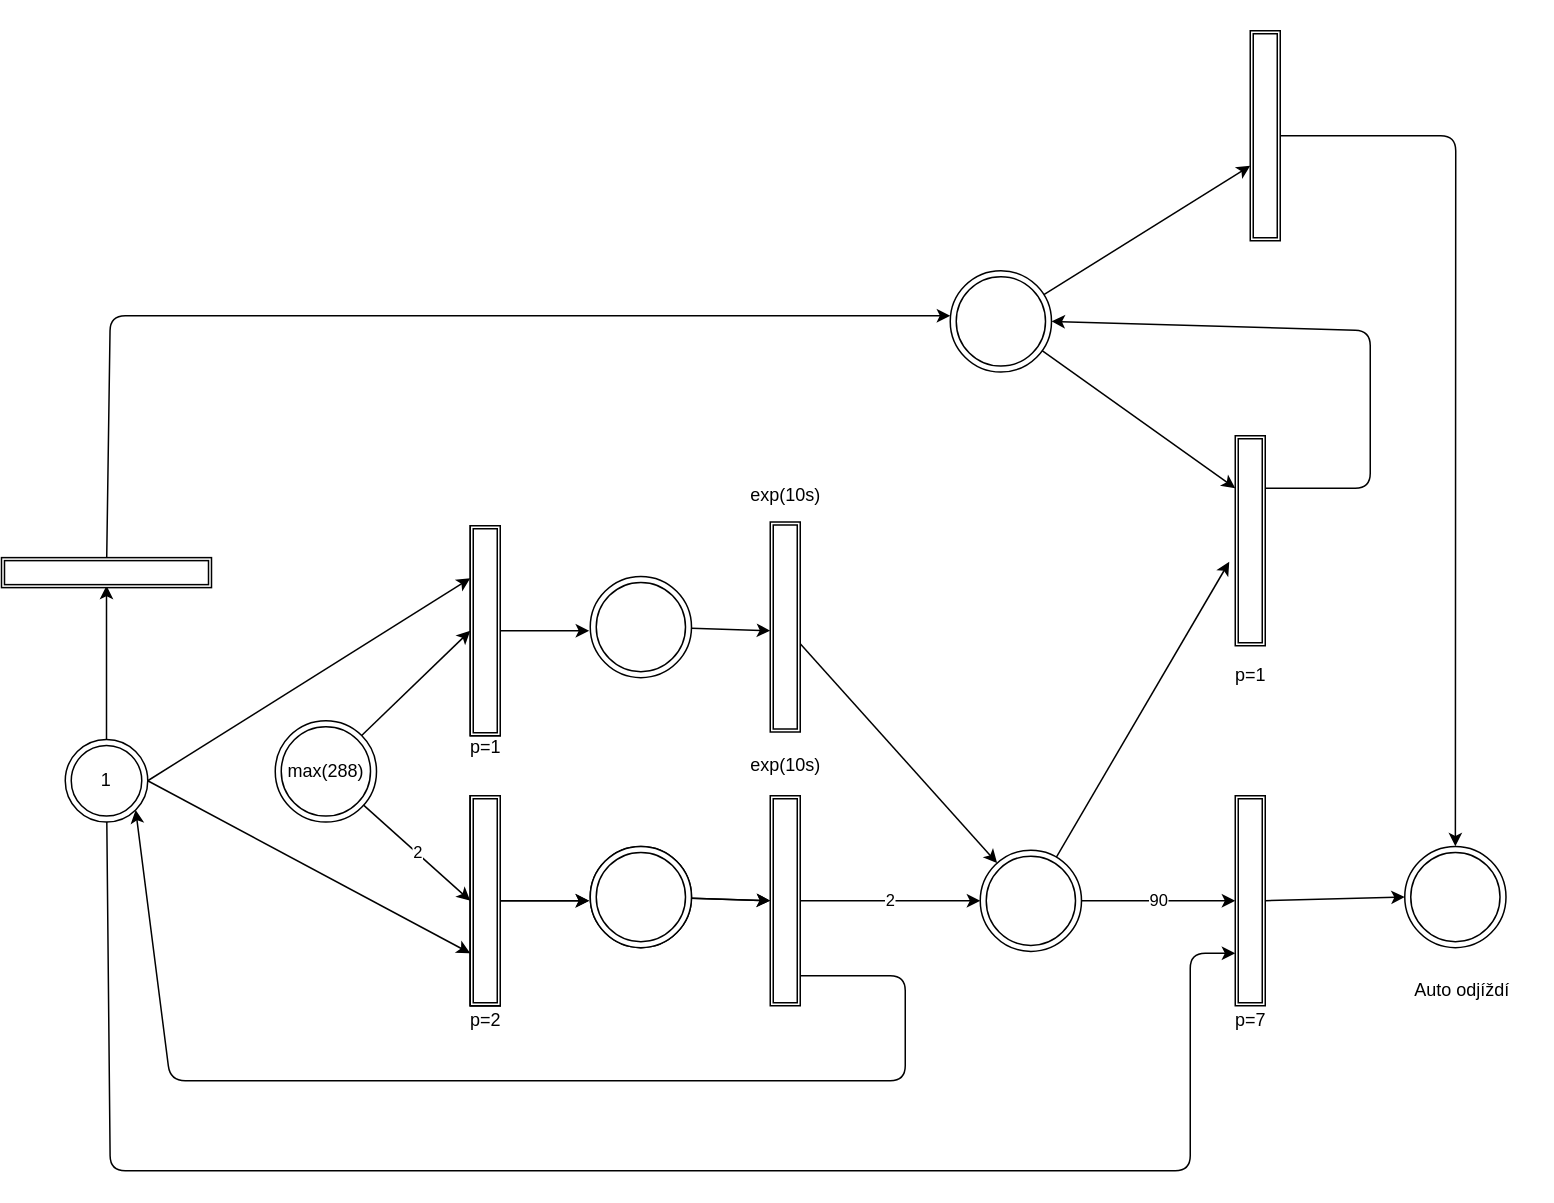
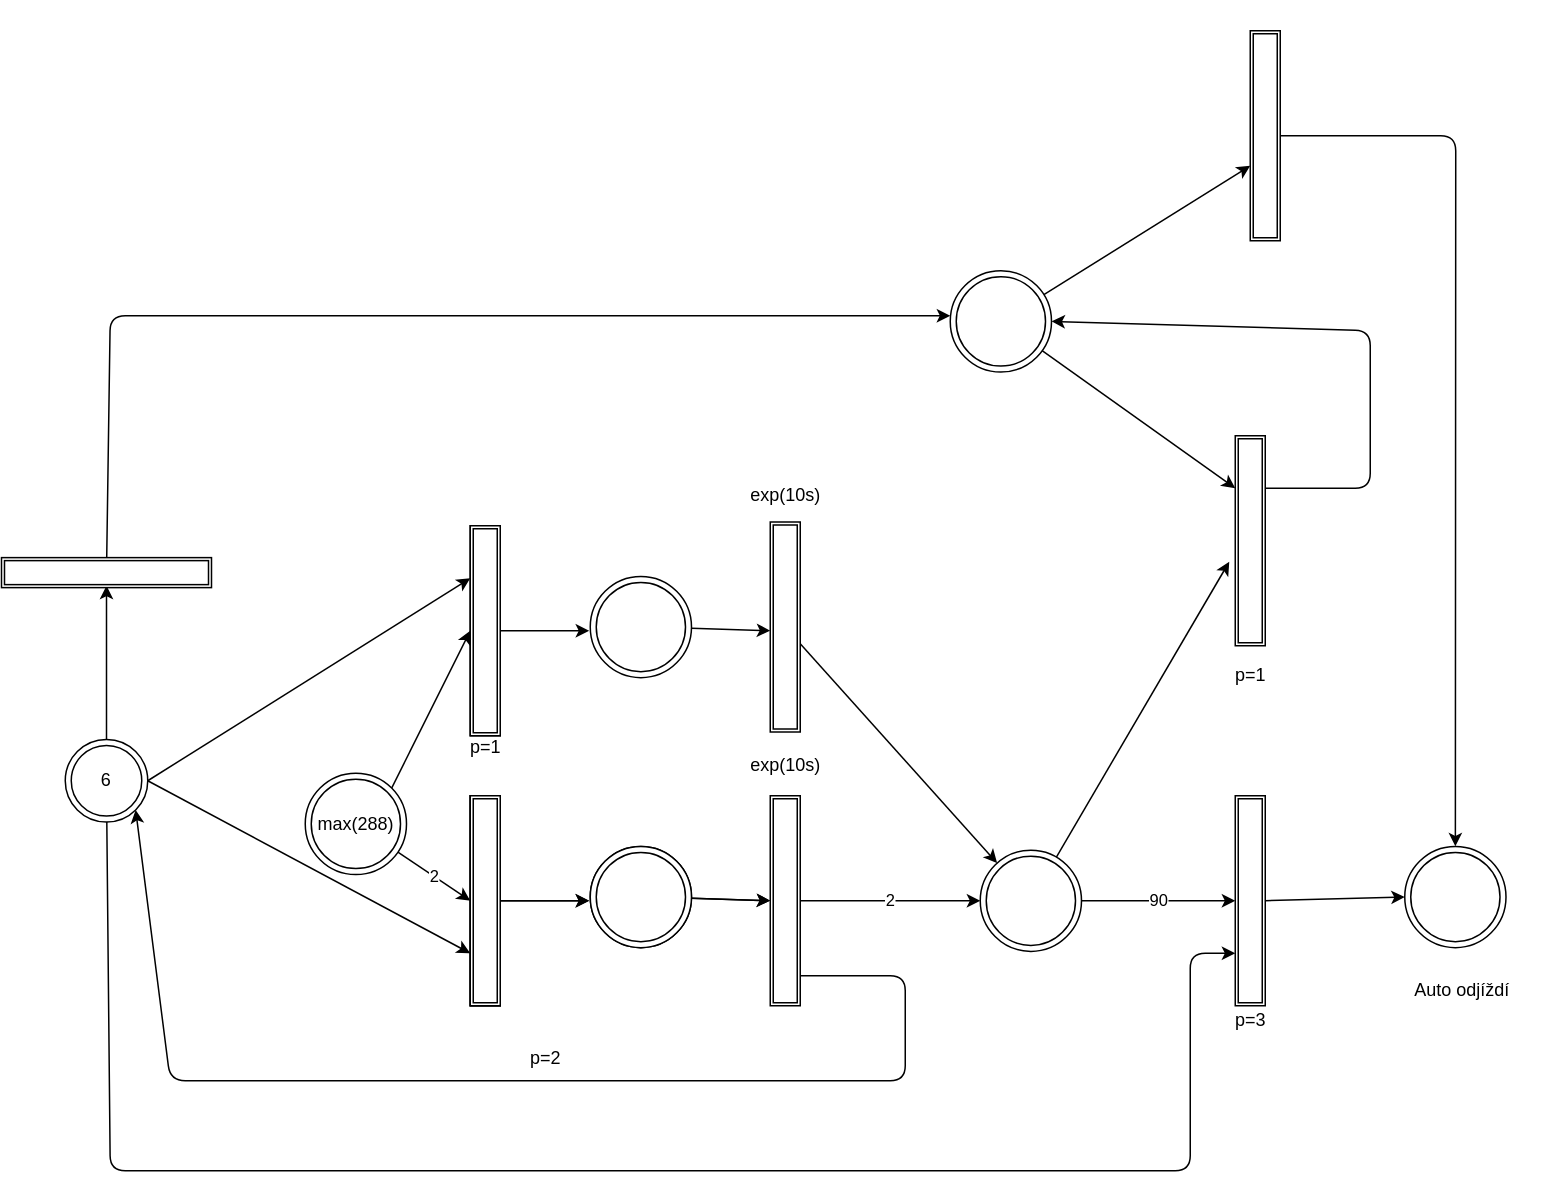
node "max(288)": moved (326, 771) -> (356, 824)
node "1": label "1" -> "6"
node "p=2": moved (485, 1021) -> (545, 1058)
node "p=7": label "p=7" -> "p=3"
